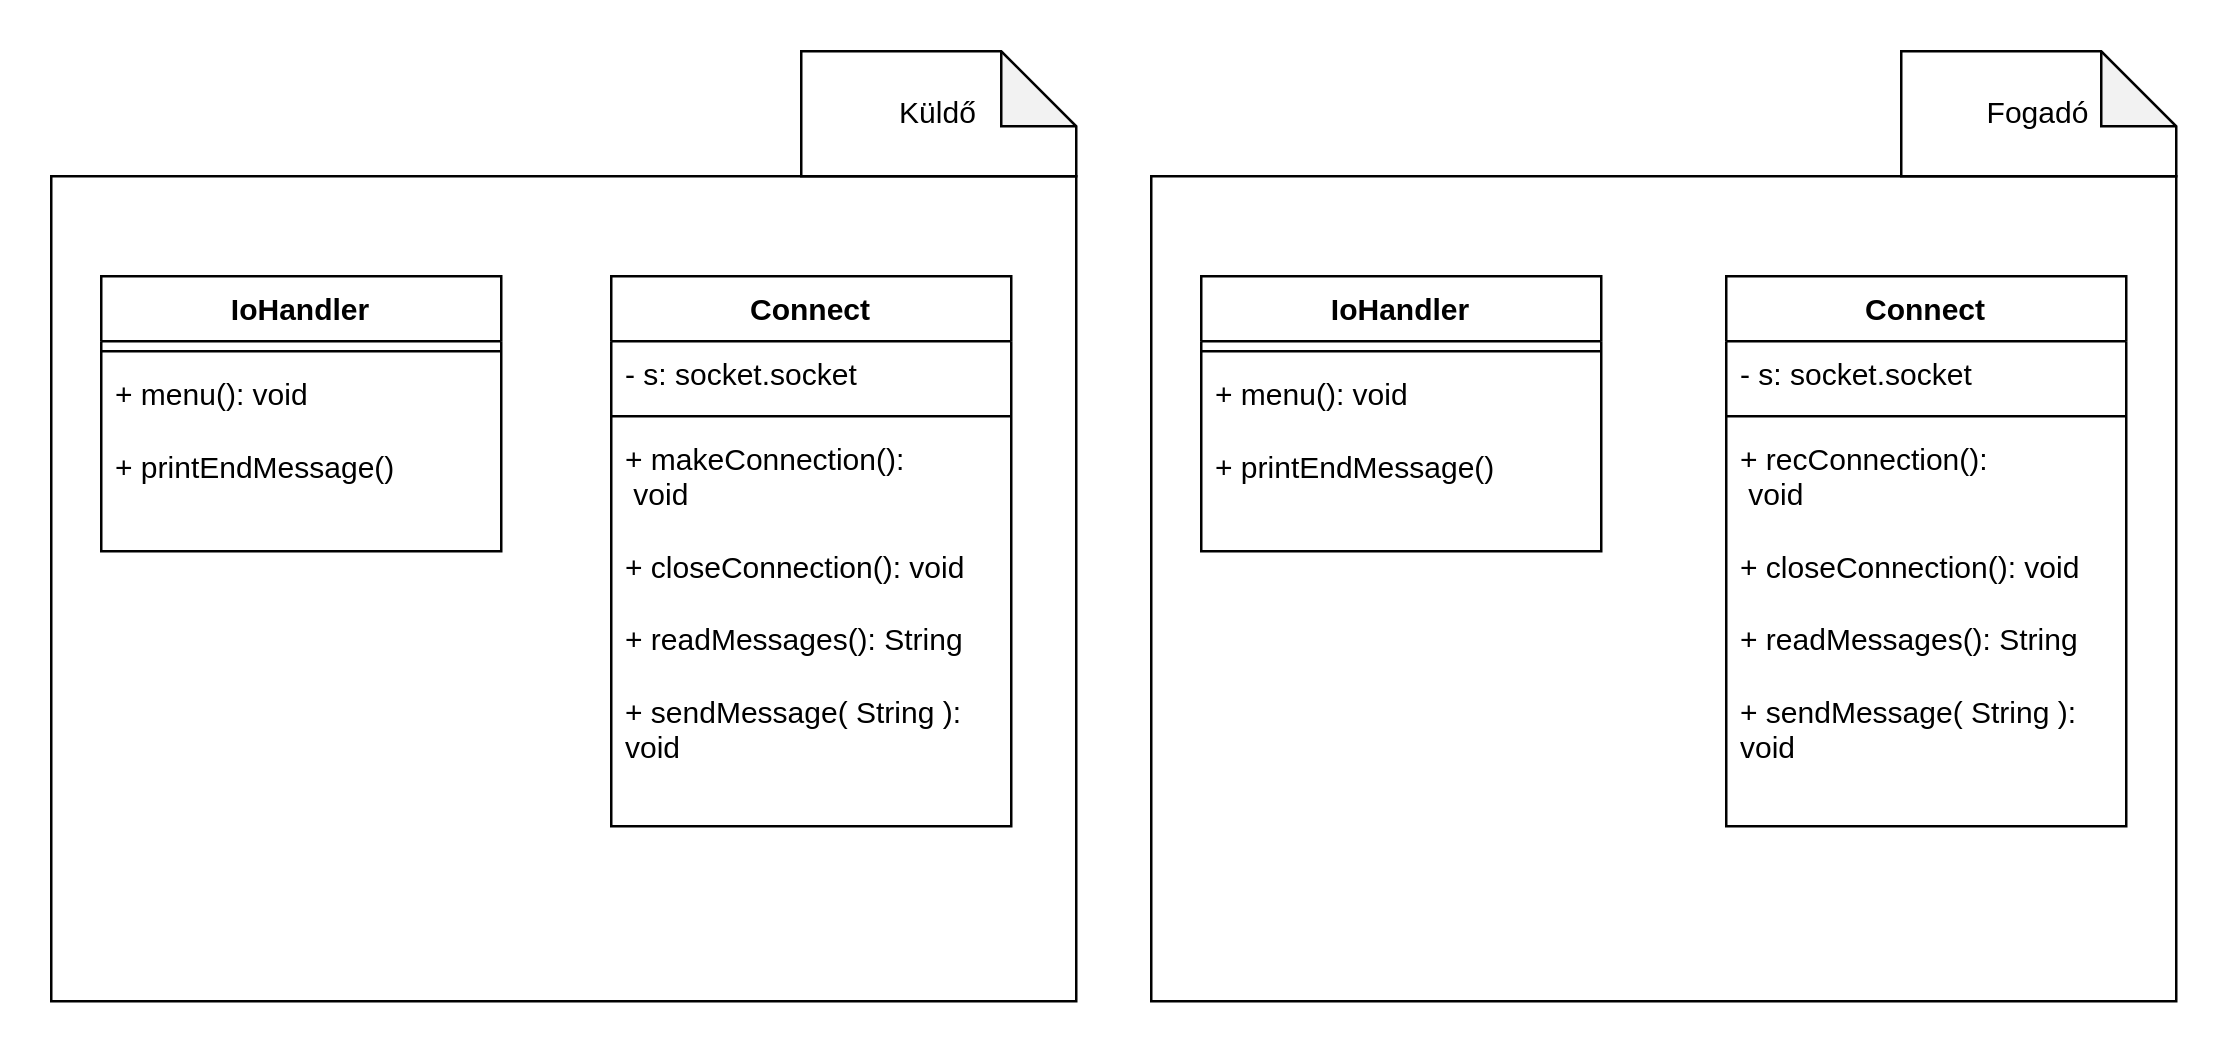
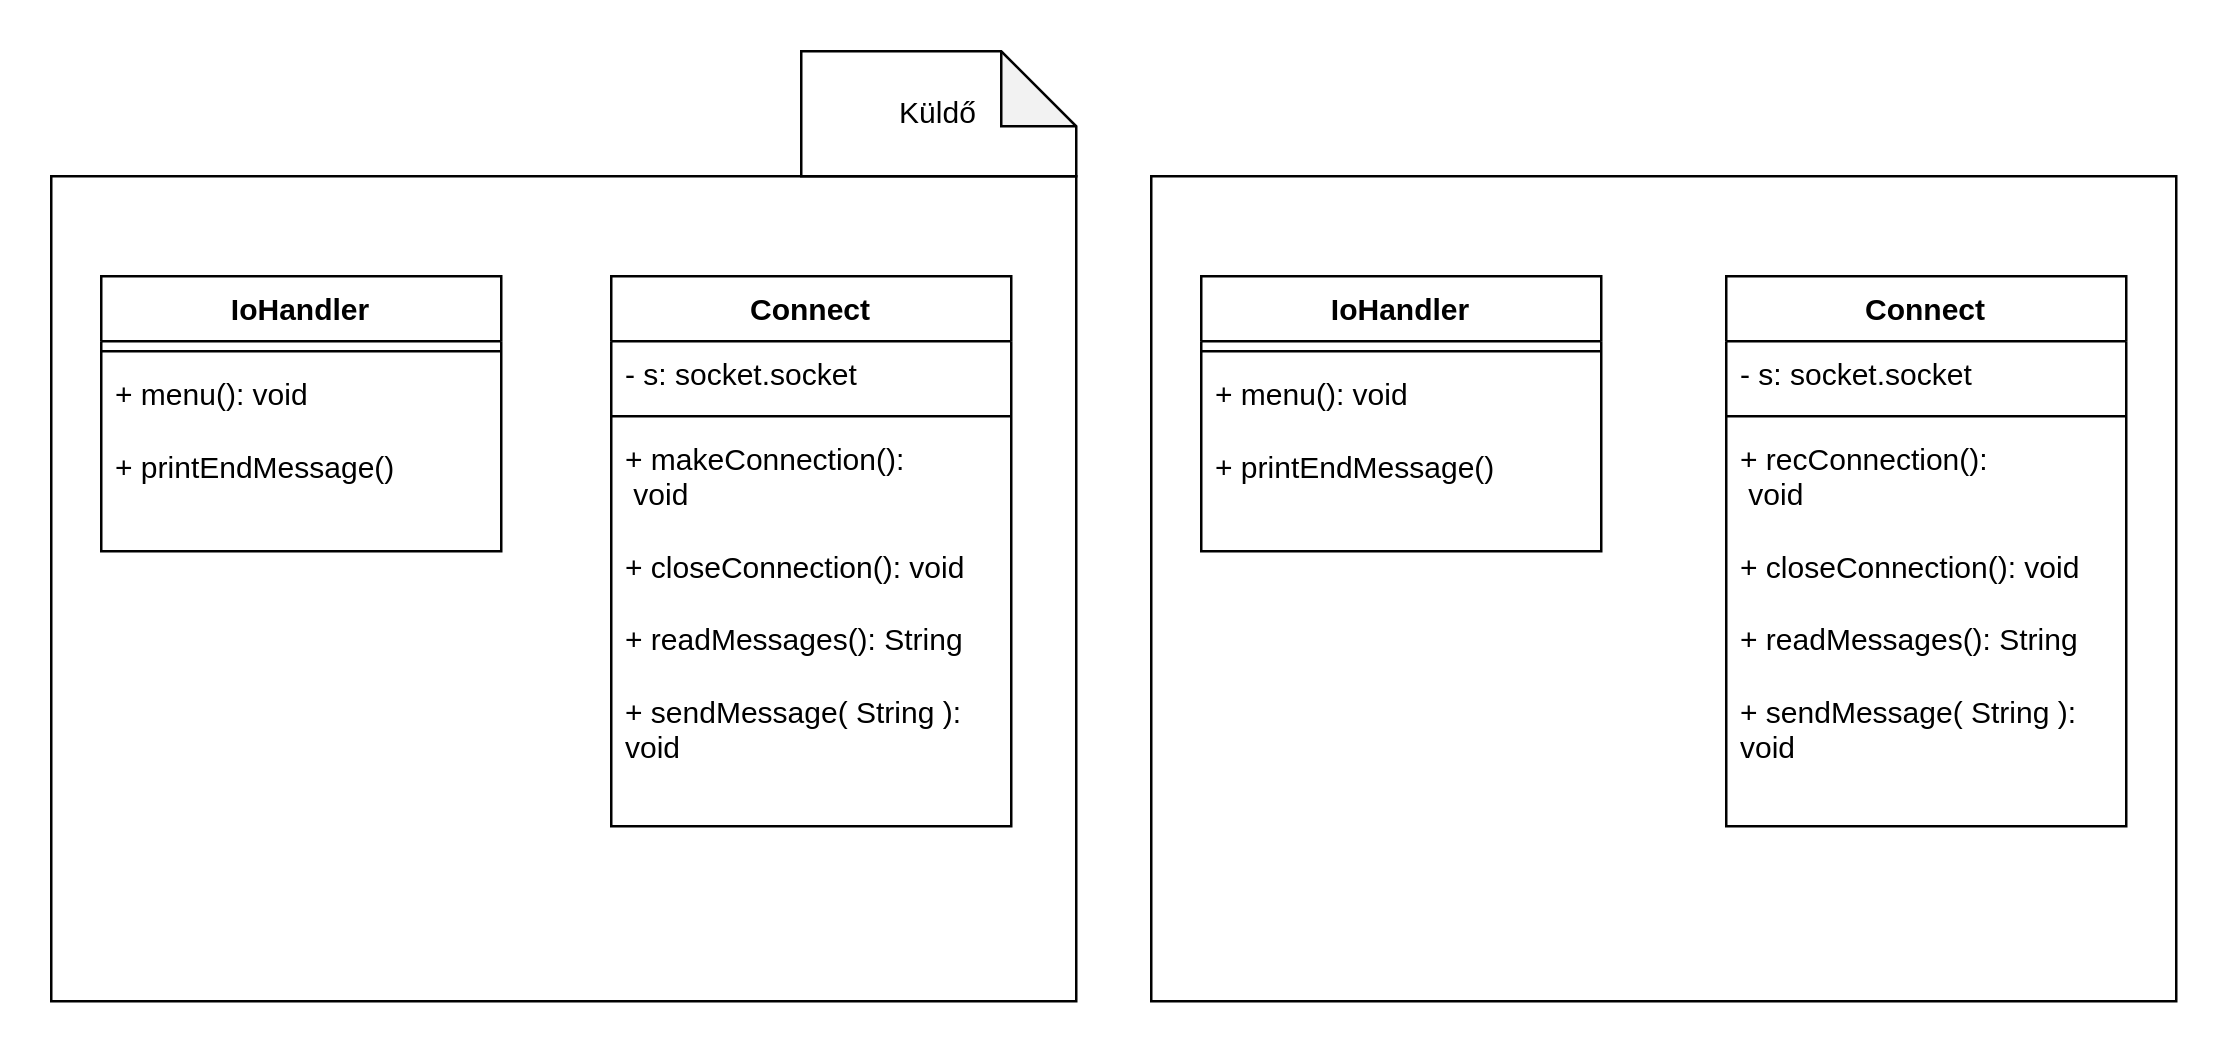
node "Fogadó": removed
